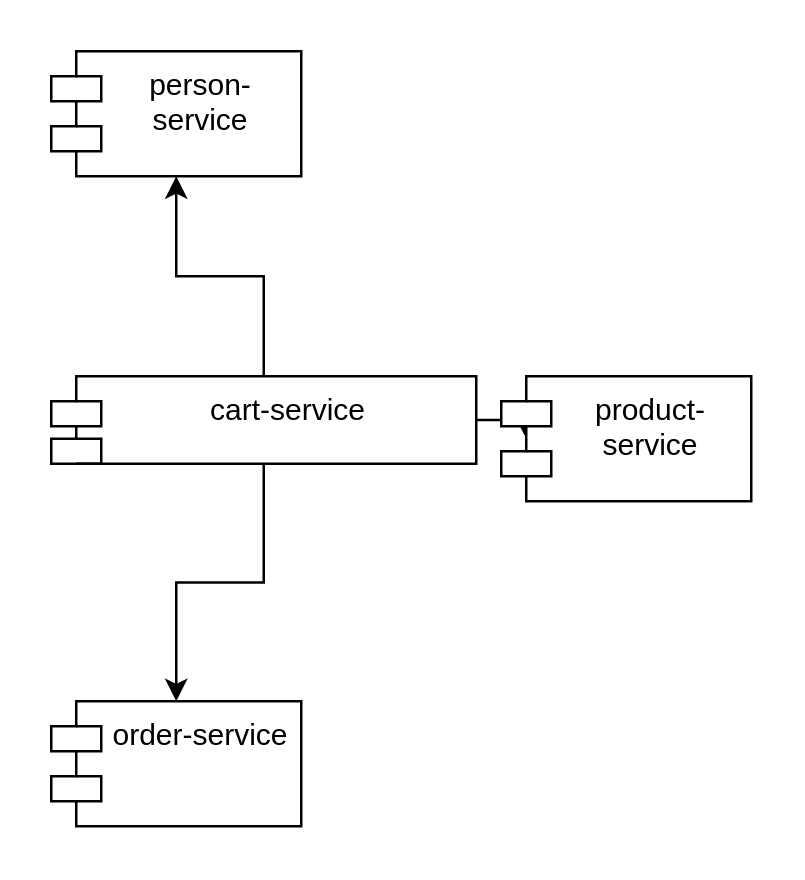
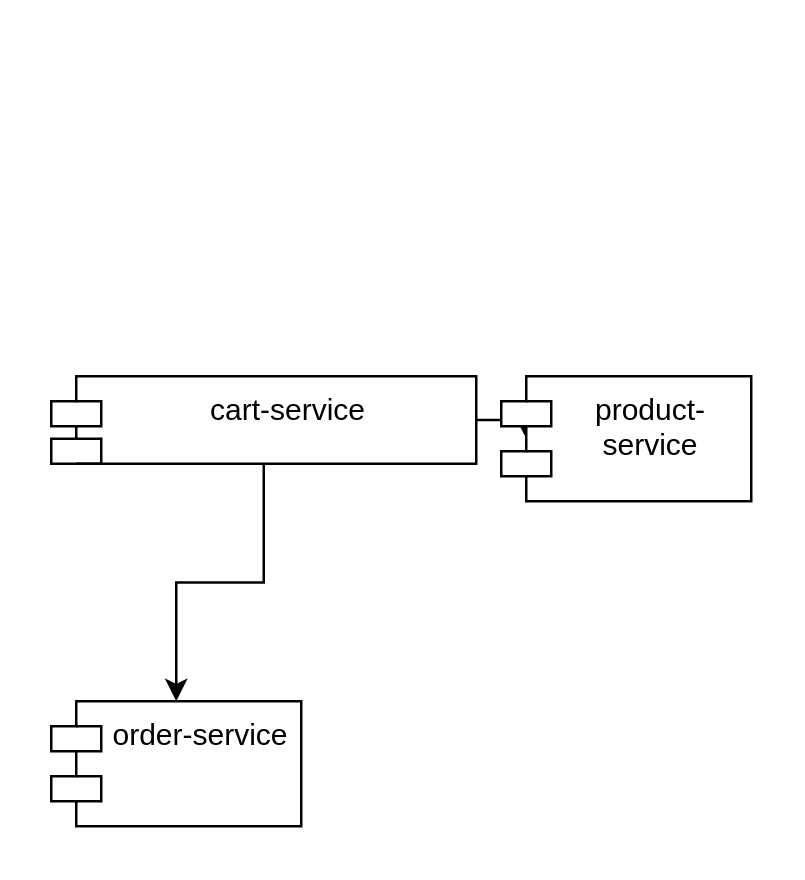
node "person-service": removed
edge "cart-service" -> "person-service": removed
